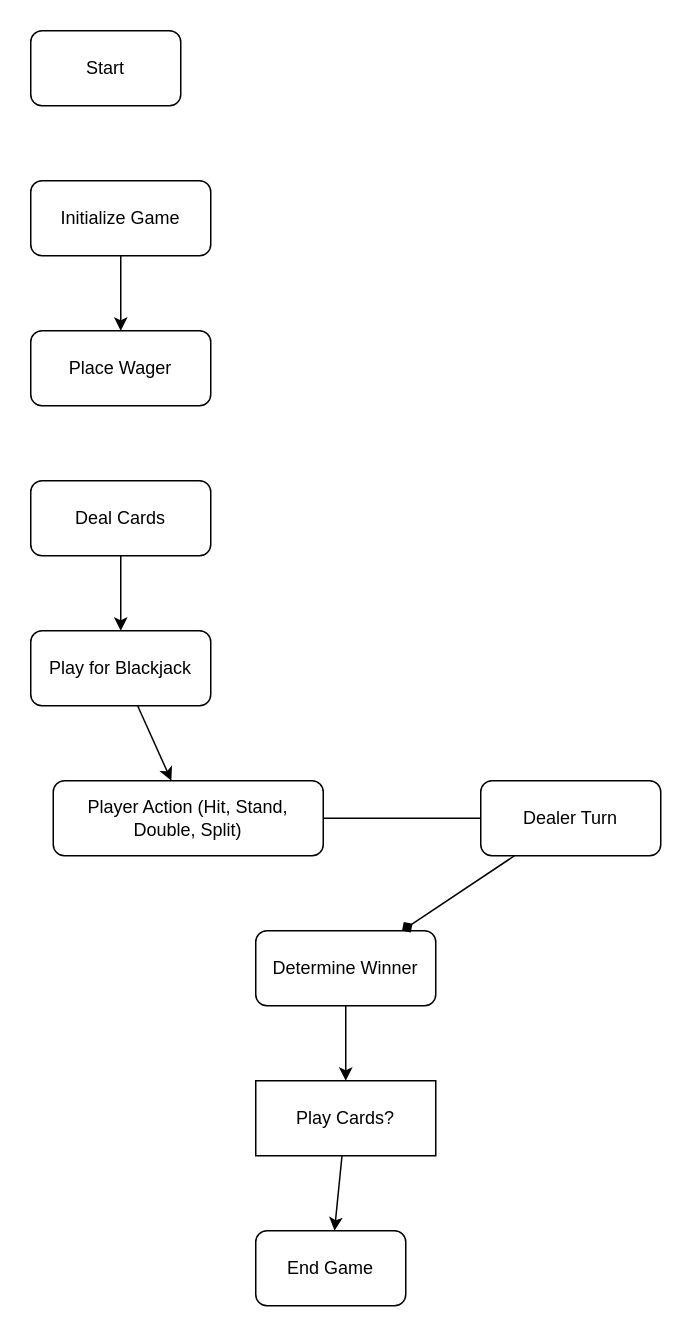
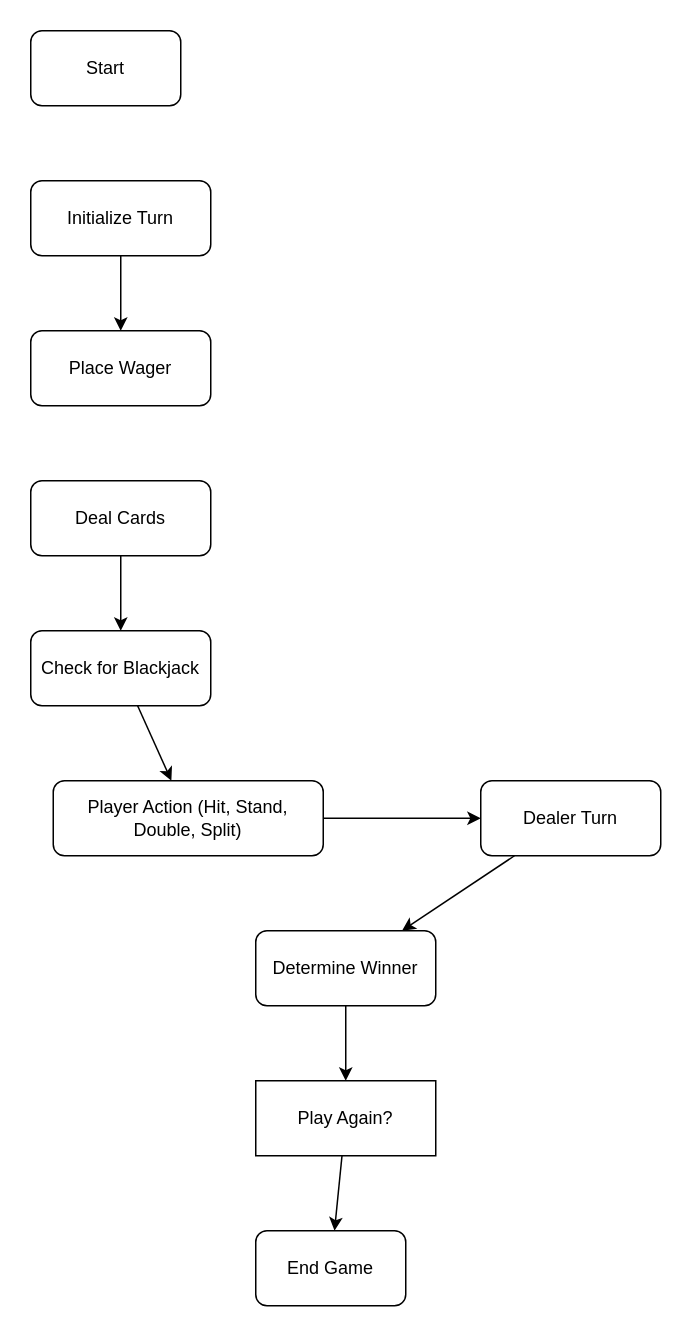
node "Initialize Game": label "Initialize Game" -> "Initialize Turn"
node "Play for Blackjack": label "Play for Blackjack" -> "Check for Blackjack"
edge "Player Action (Hit, Stand, Double, Split)" -- "Dealer Turn": arrowhead none -> classic
edge "Dealer Turn" -> "Determine Winner": arrowhead diamond -> classic
node "Play Cards?": label "Play Cards?" -> "Play Again?"
